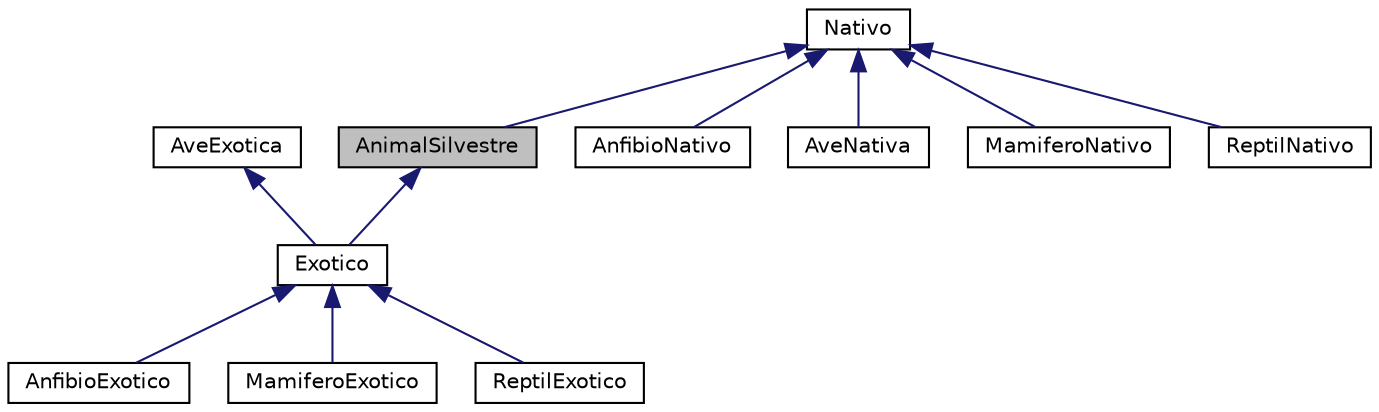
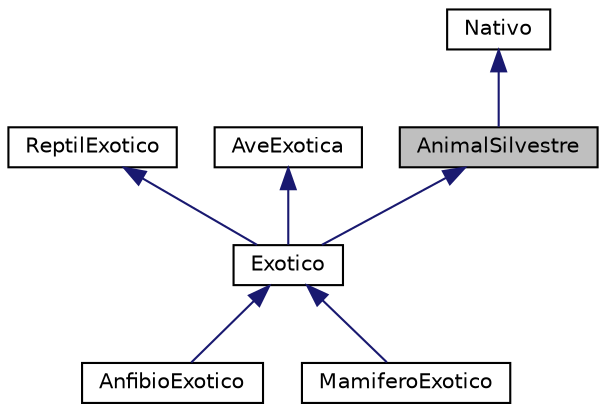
node "AnfibioNativo": removed
node "AveNativa": removed
node "MamiferoNativo": removed
node "ReptilNativo": removed
edge "ReptilExotico" -> "Exotico": reversed
